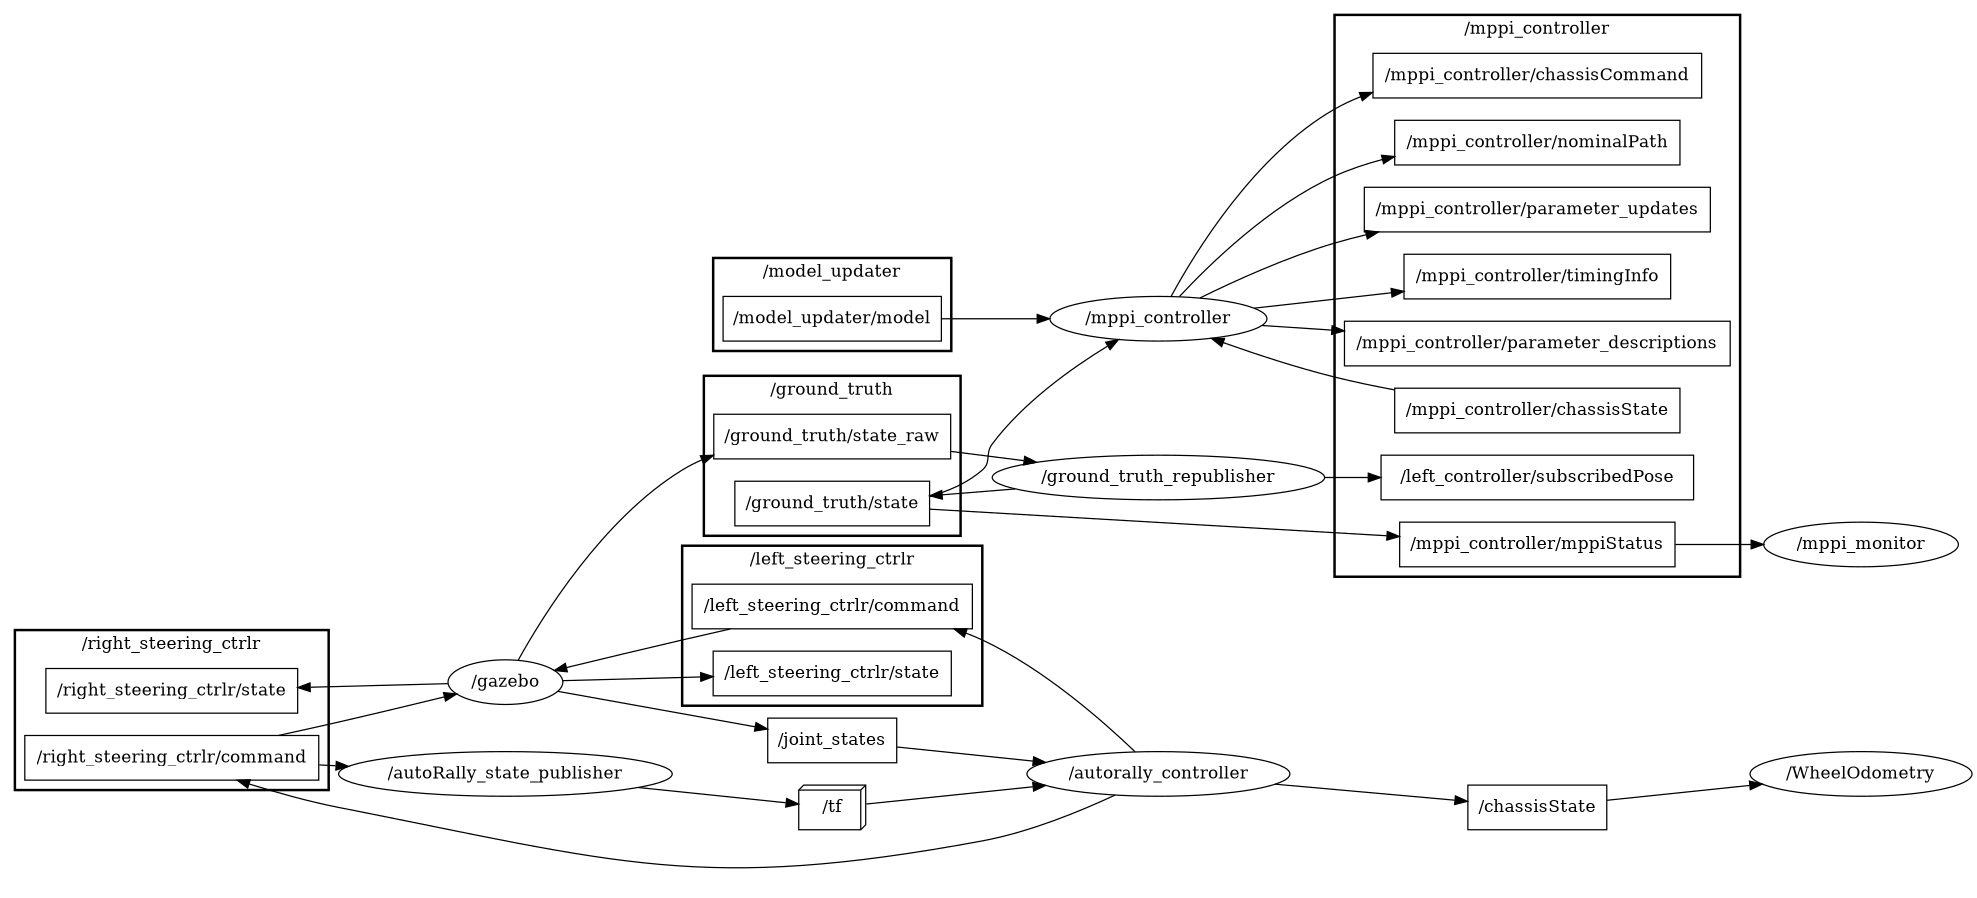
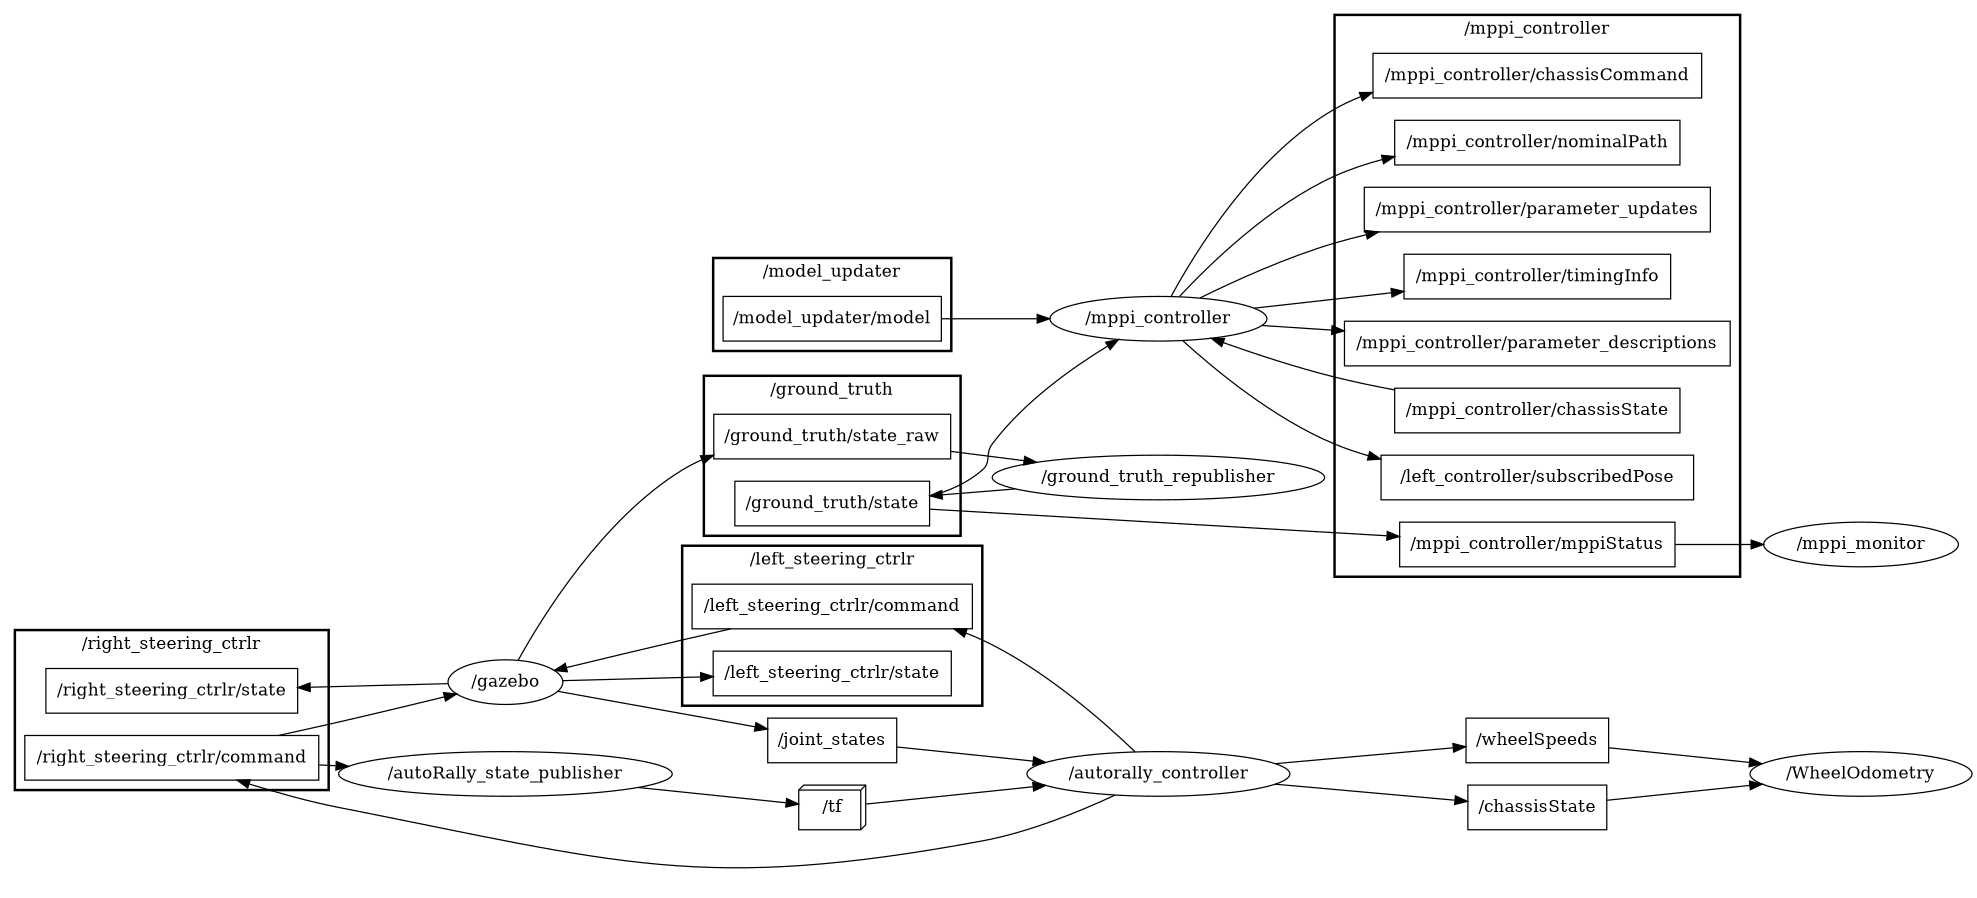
edge "/ground_truth_republisher" -> "/left_controller/subscribedPose": now "/mppi_controller" -> "/left_controller/subscribedPose"
node "/wheelSpeeds": added
